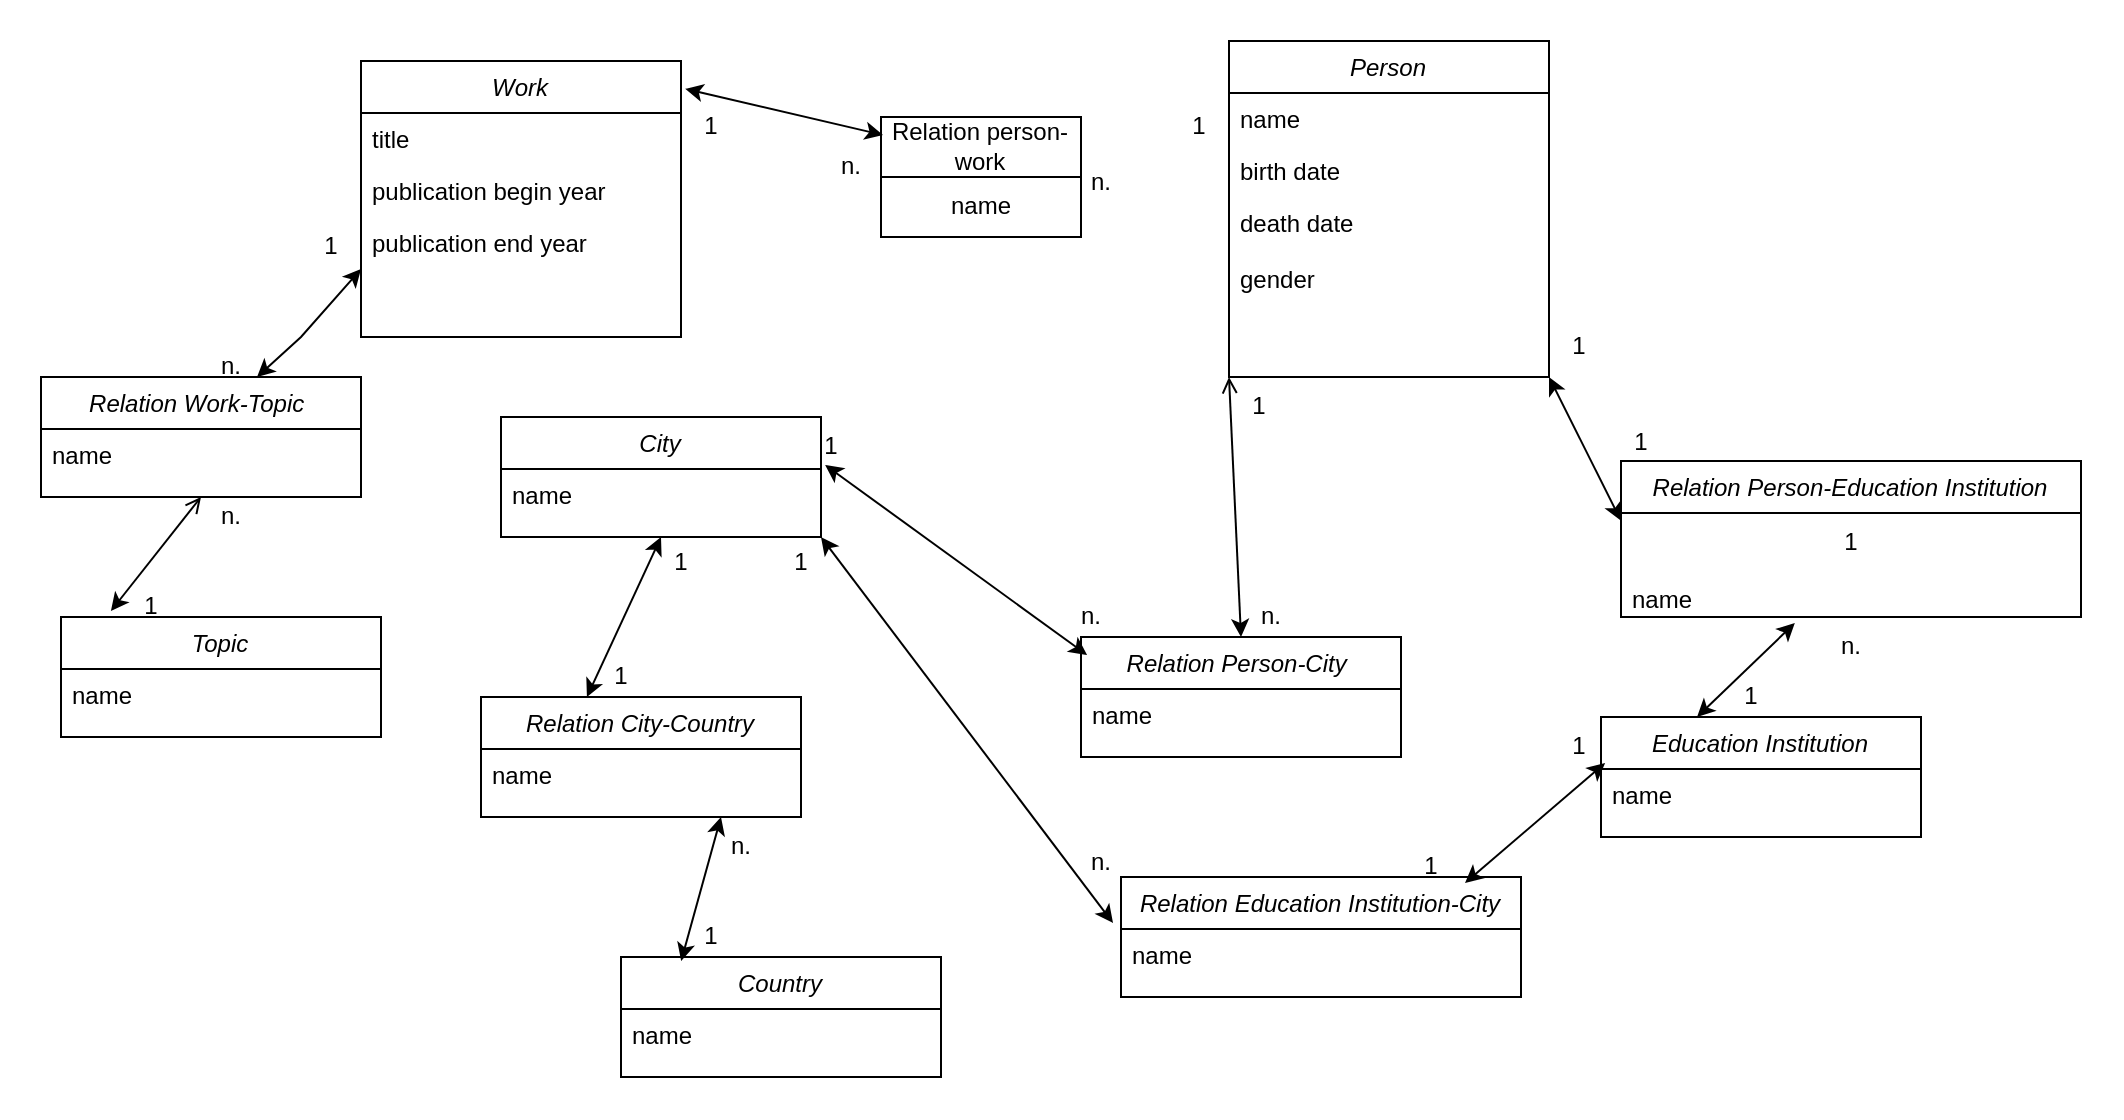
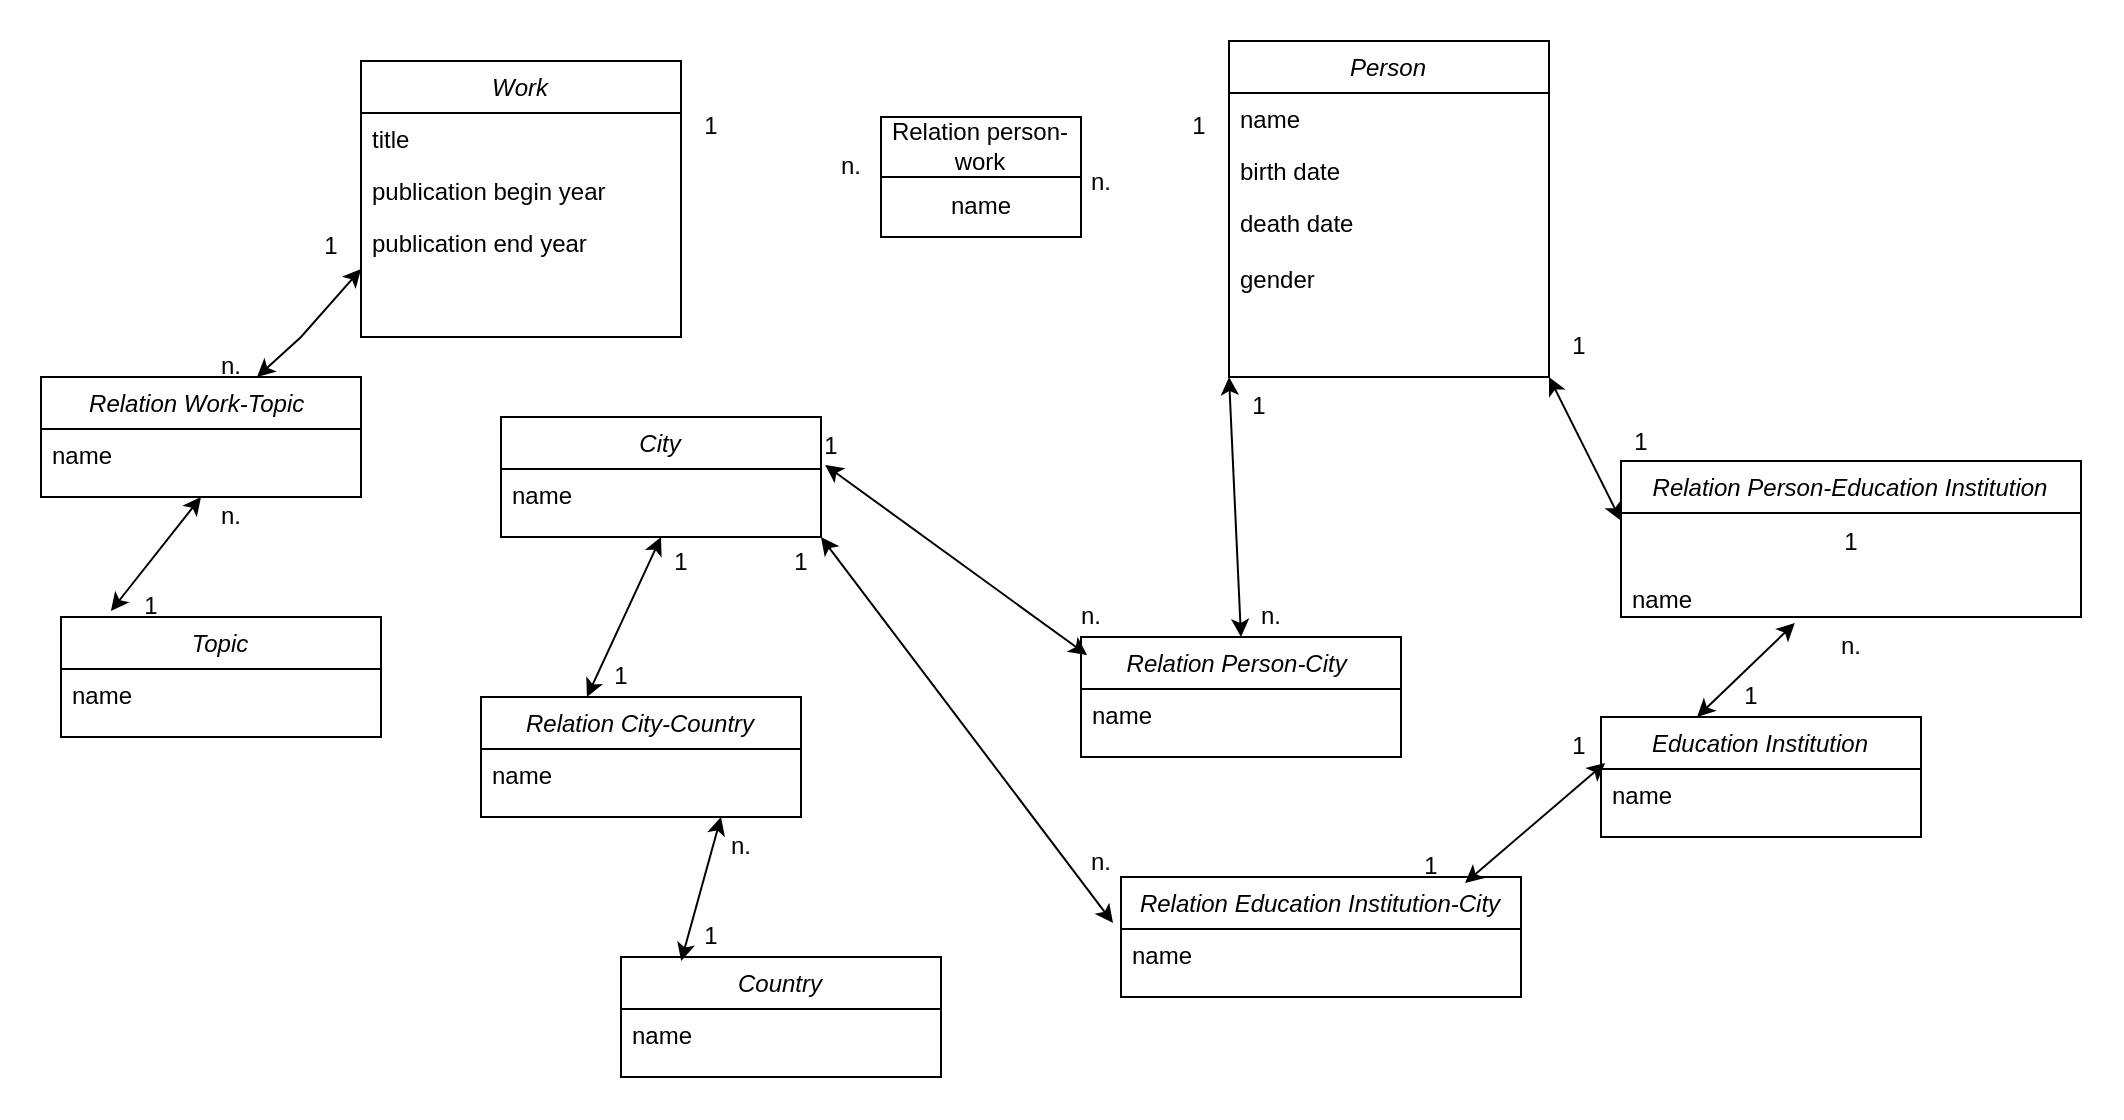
edge "Relation person-work" -- "Work": removed
edge "Person" -- "Relation Person-City": arrowhead open -> classic
edge "Relation Work-Topic" -- "Topic": arrowhead open -> classic
